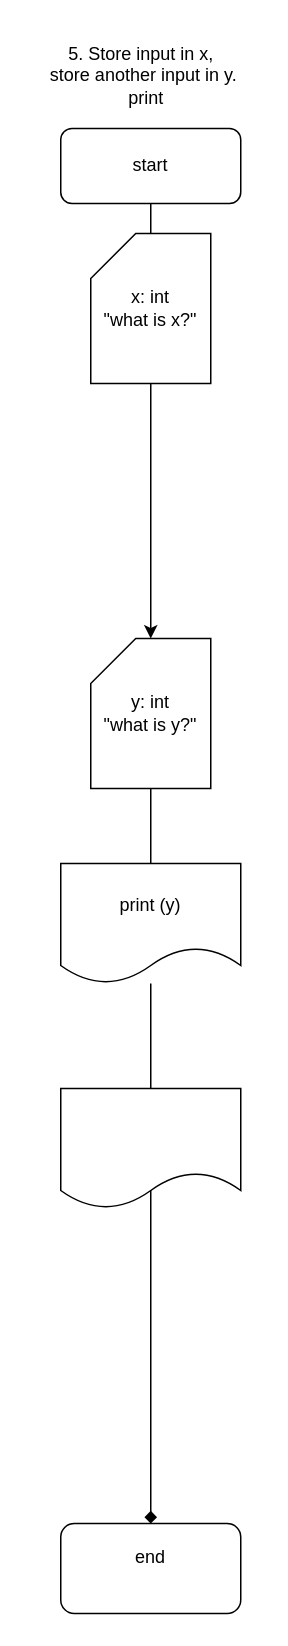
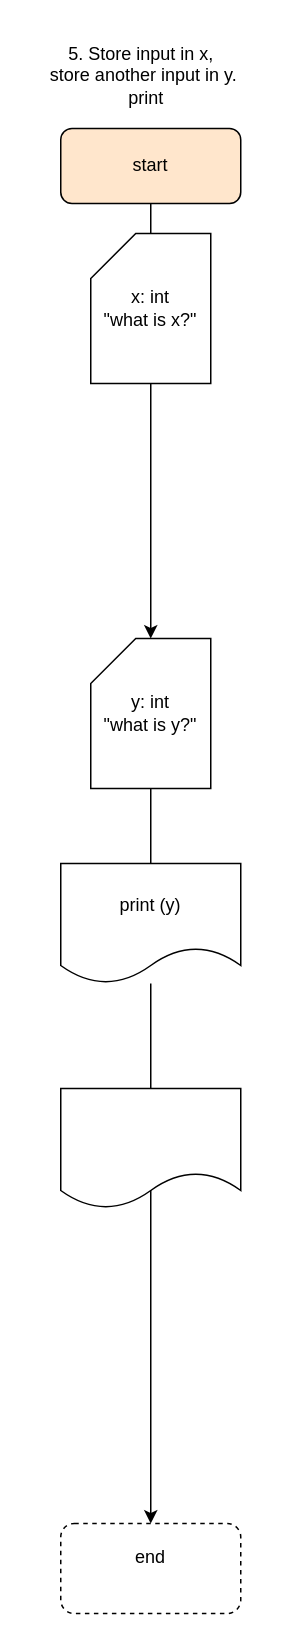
node "start": fillcolor #ffffff -> #ffe6cc
edge "print (y)" -> "end": arrowhead diamond -> classic
node "end": style solid -> dashed
